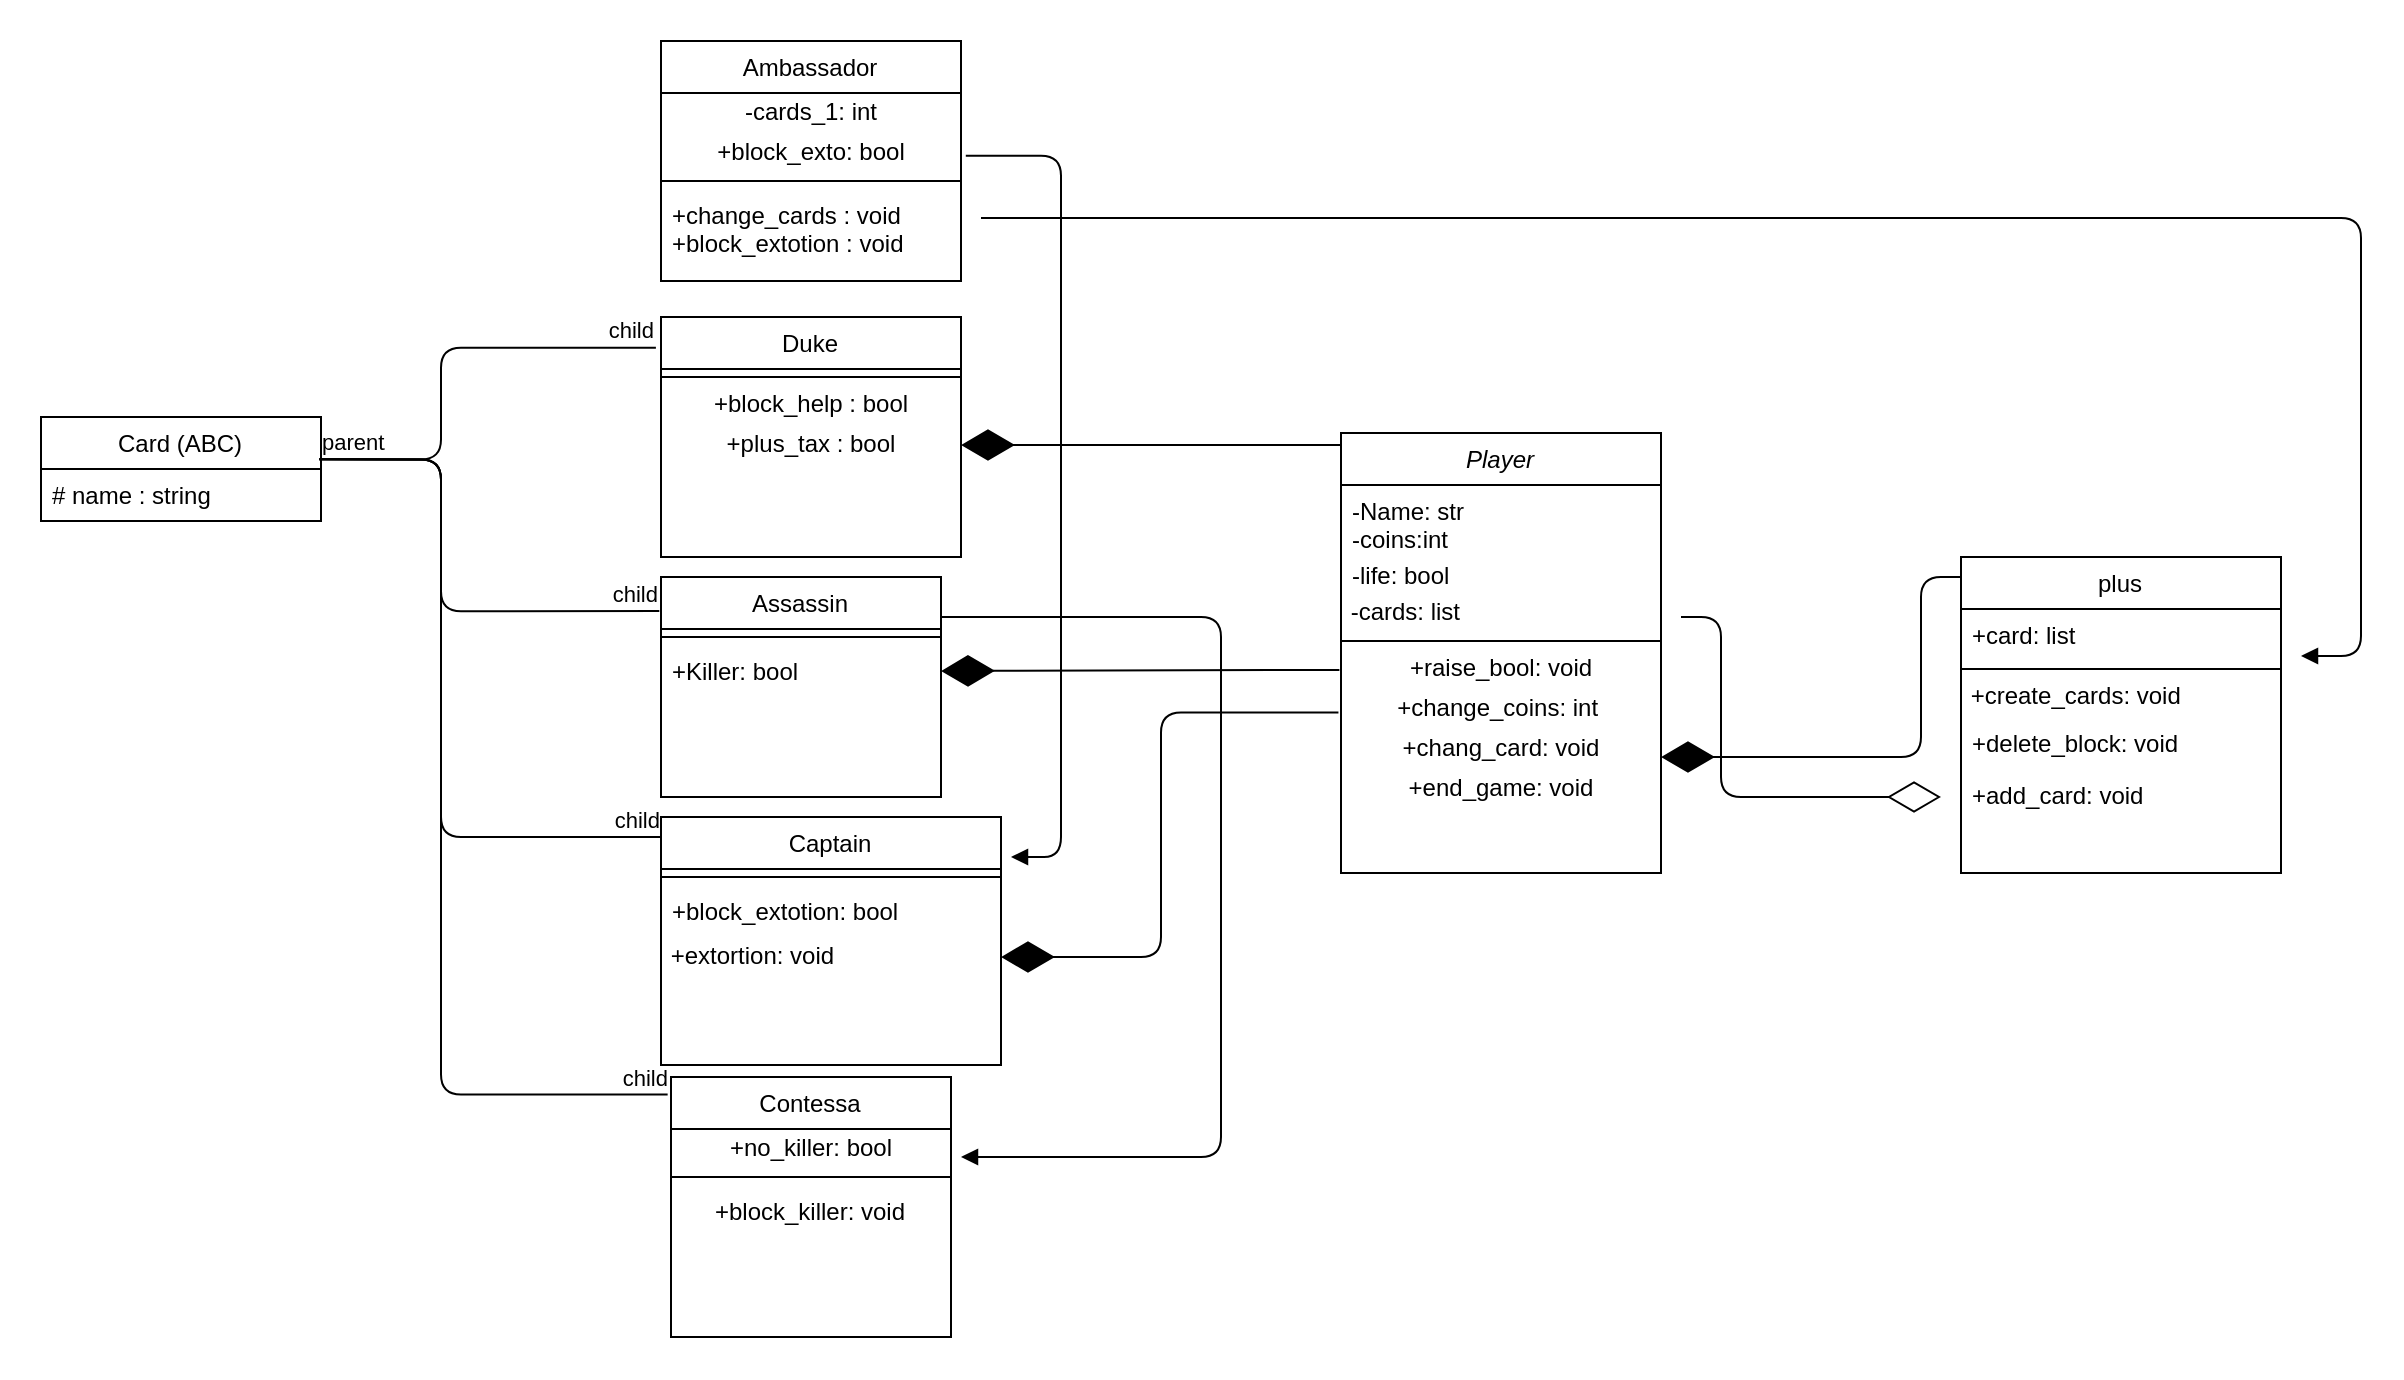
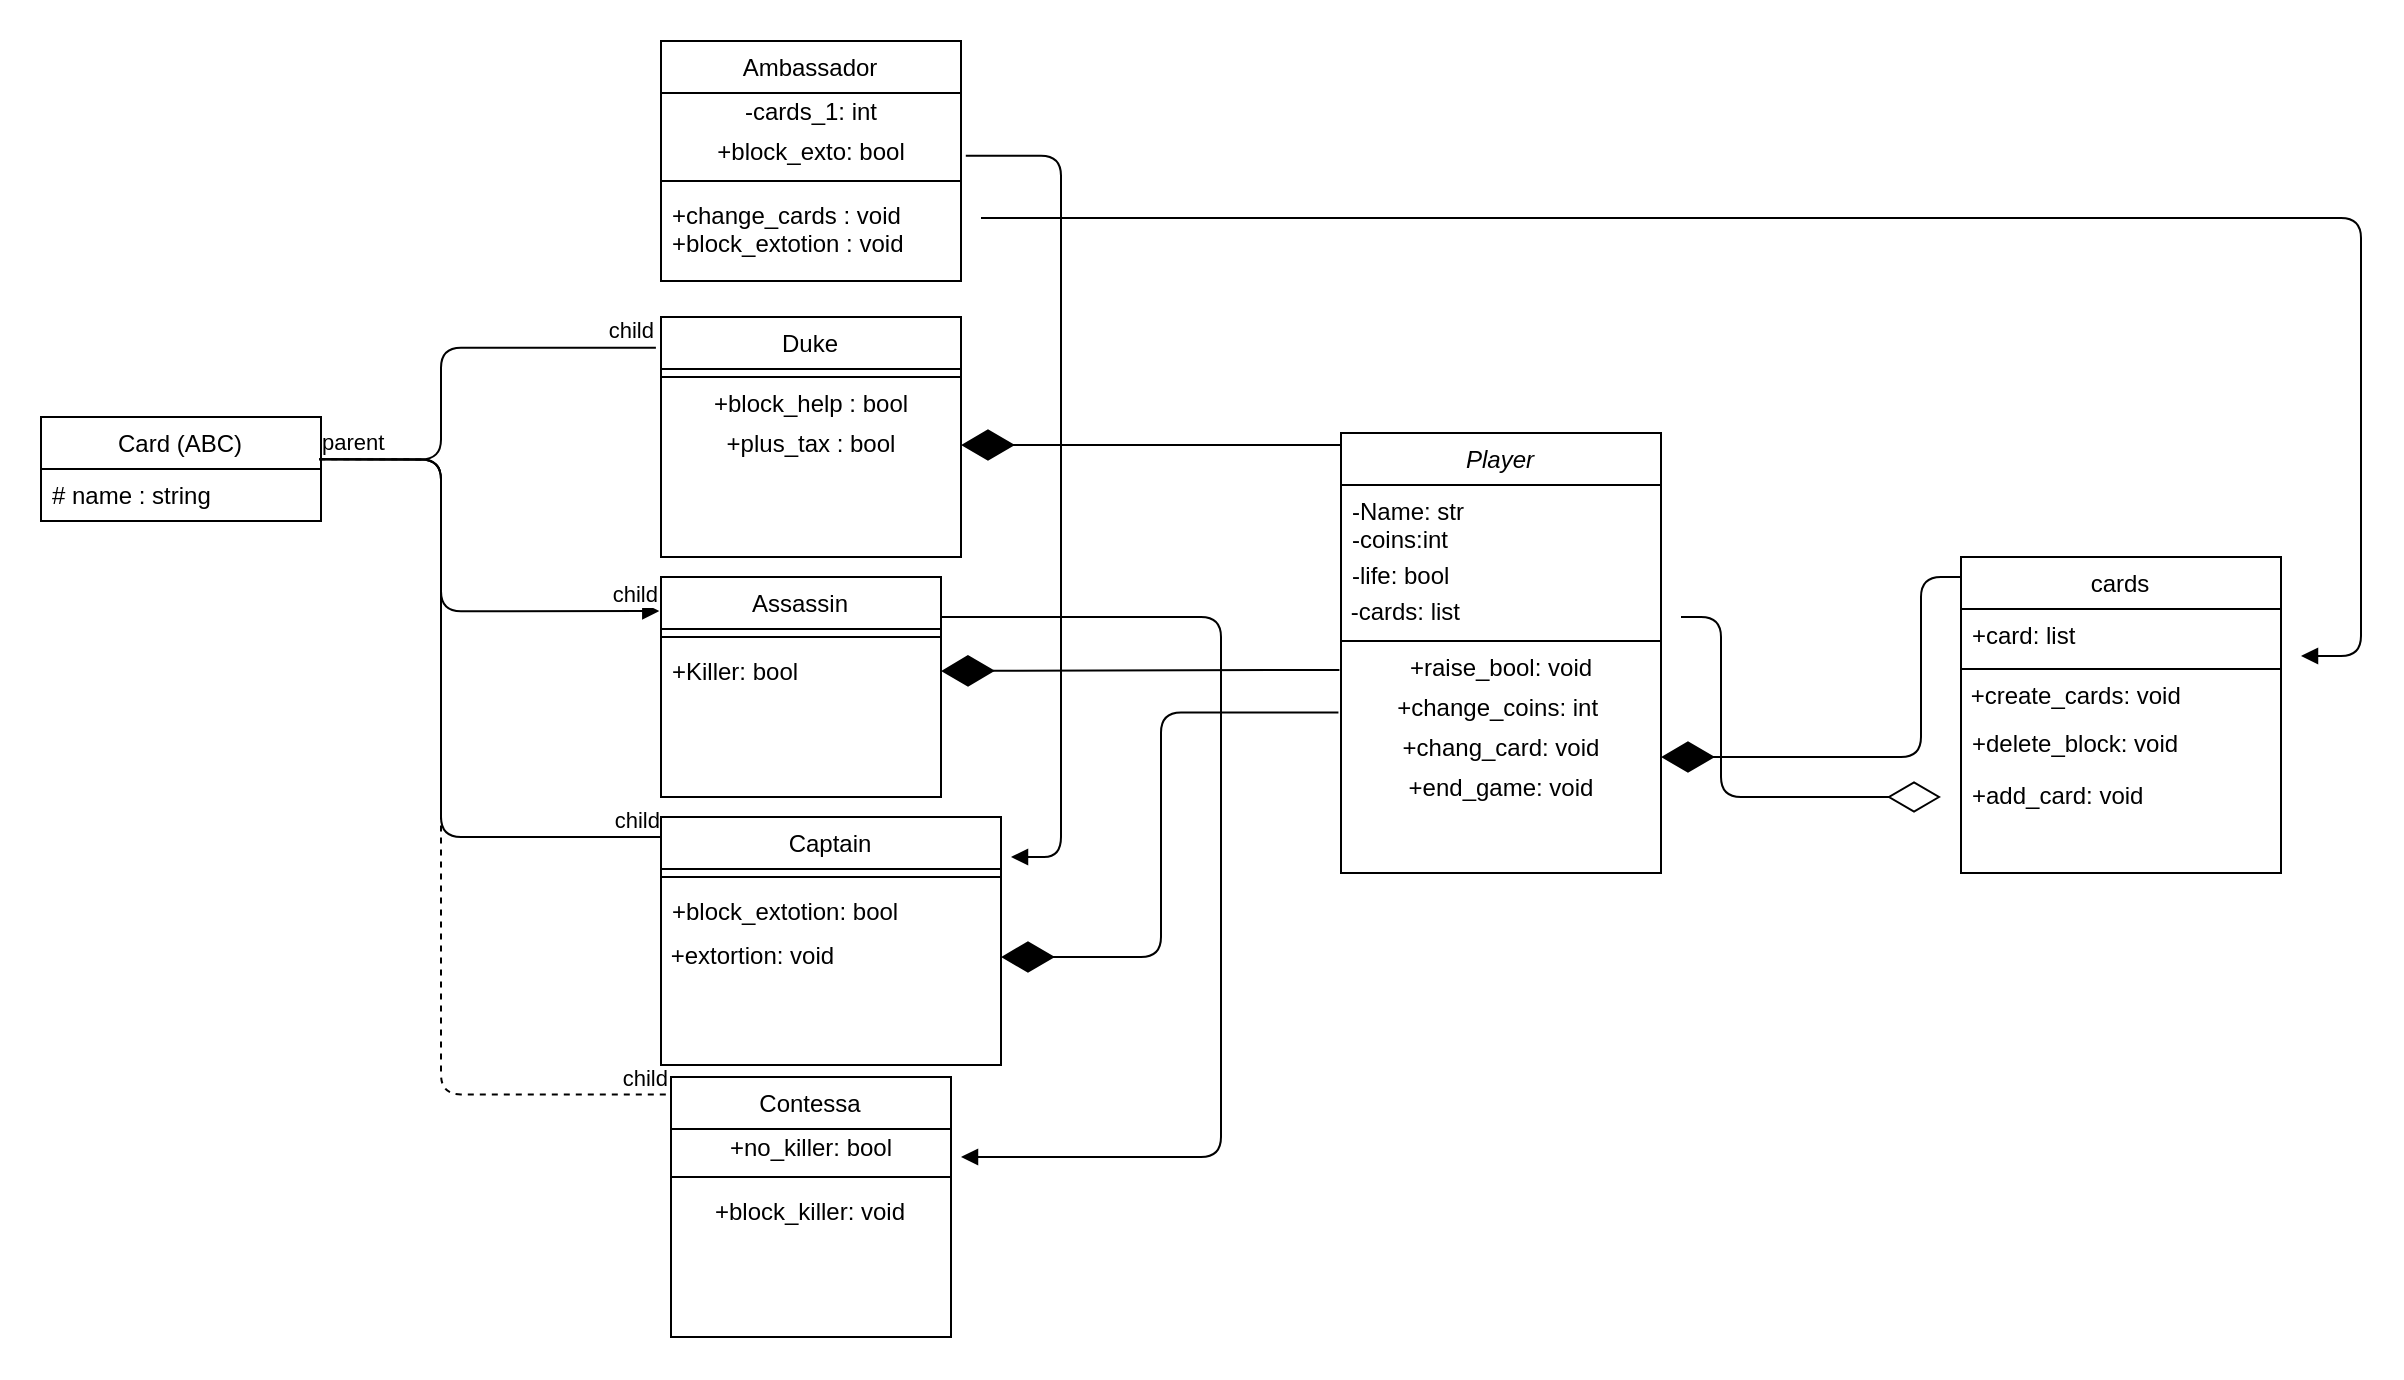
node "plus": label "plus" -> "cards"
edge "Card (ABC)" -- "Assassin": arrowhead none -> block
edge "Card (ABC)" -- "Contessa": style solid -> dashed
